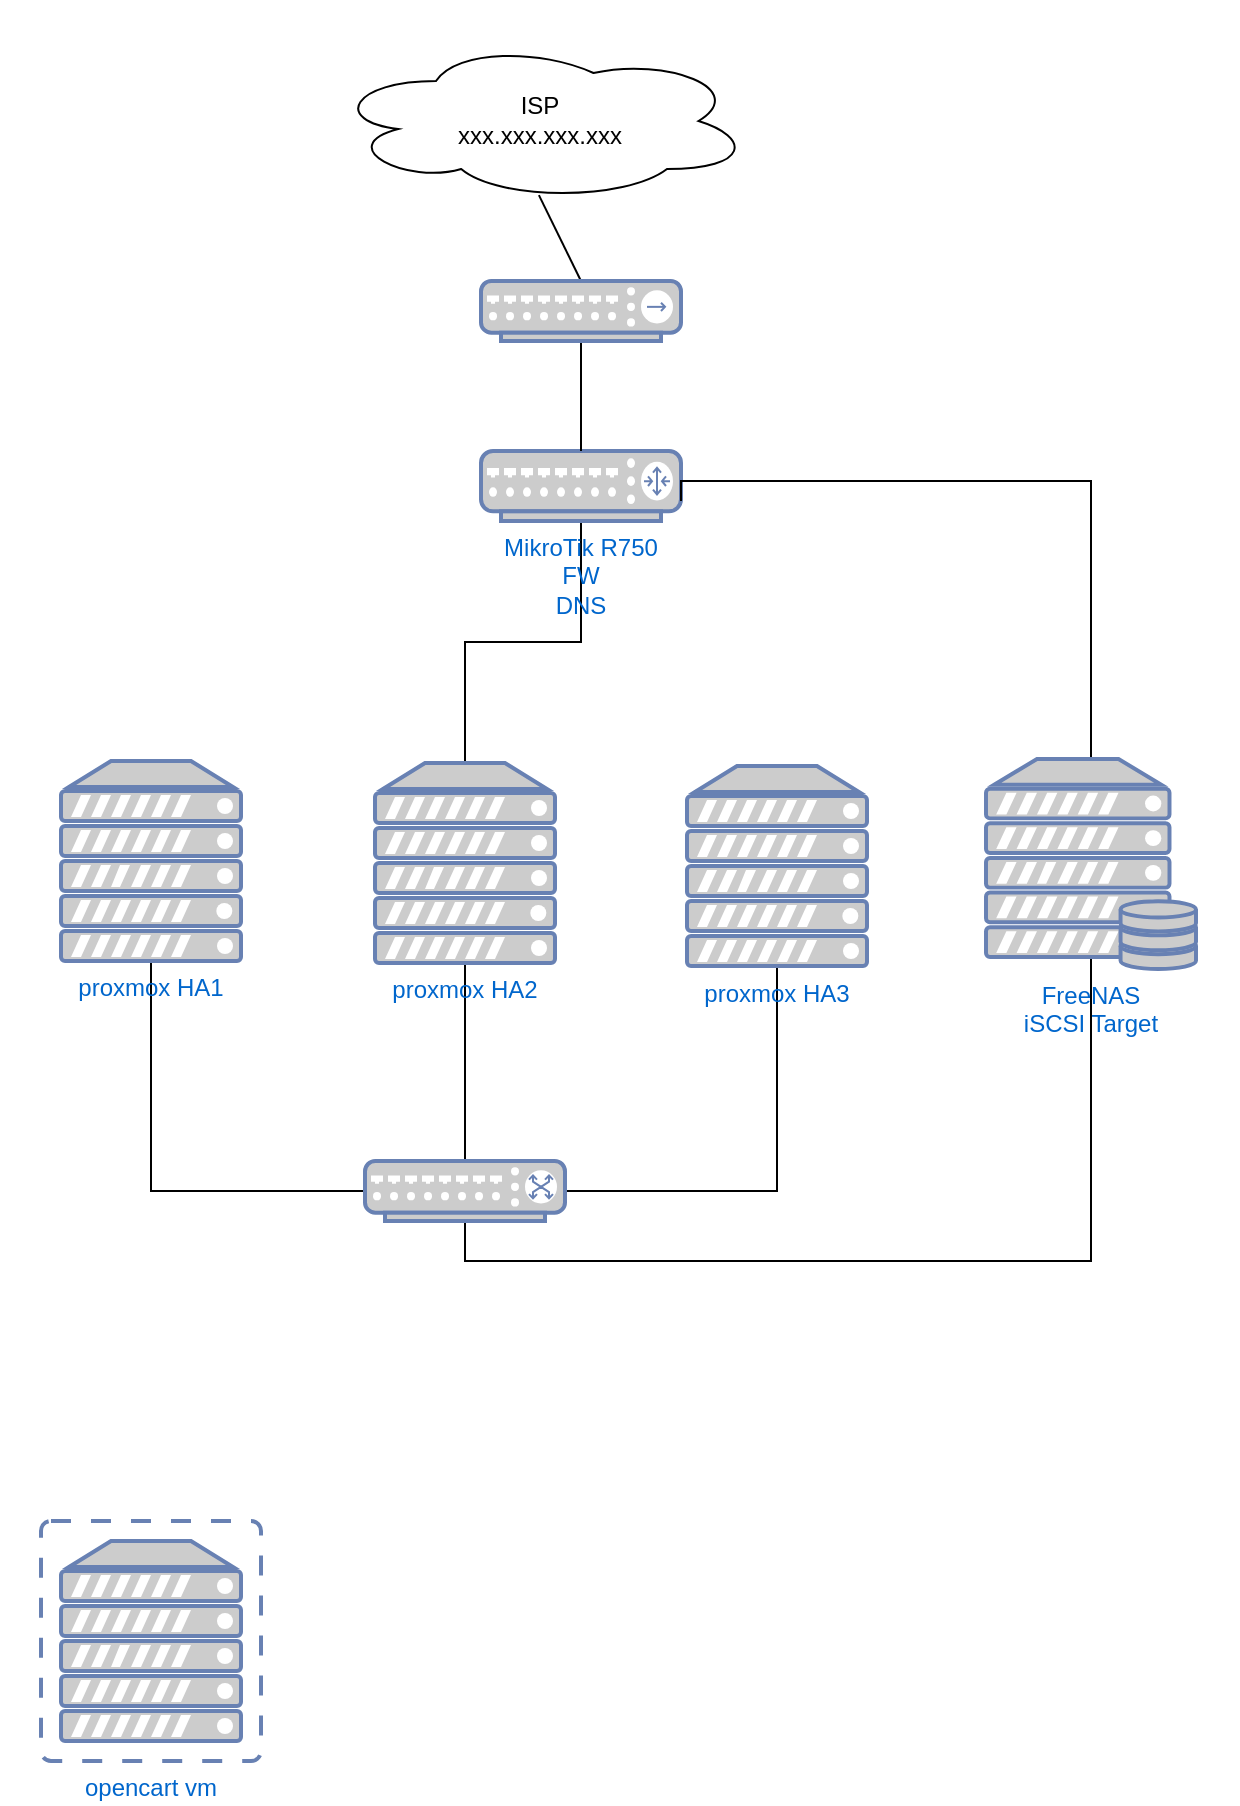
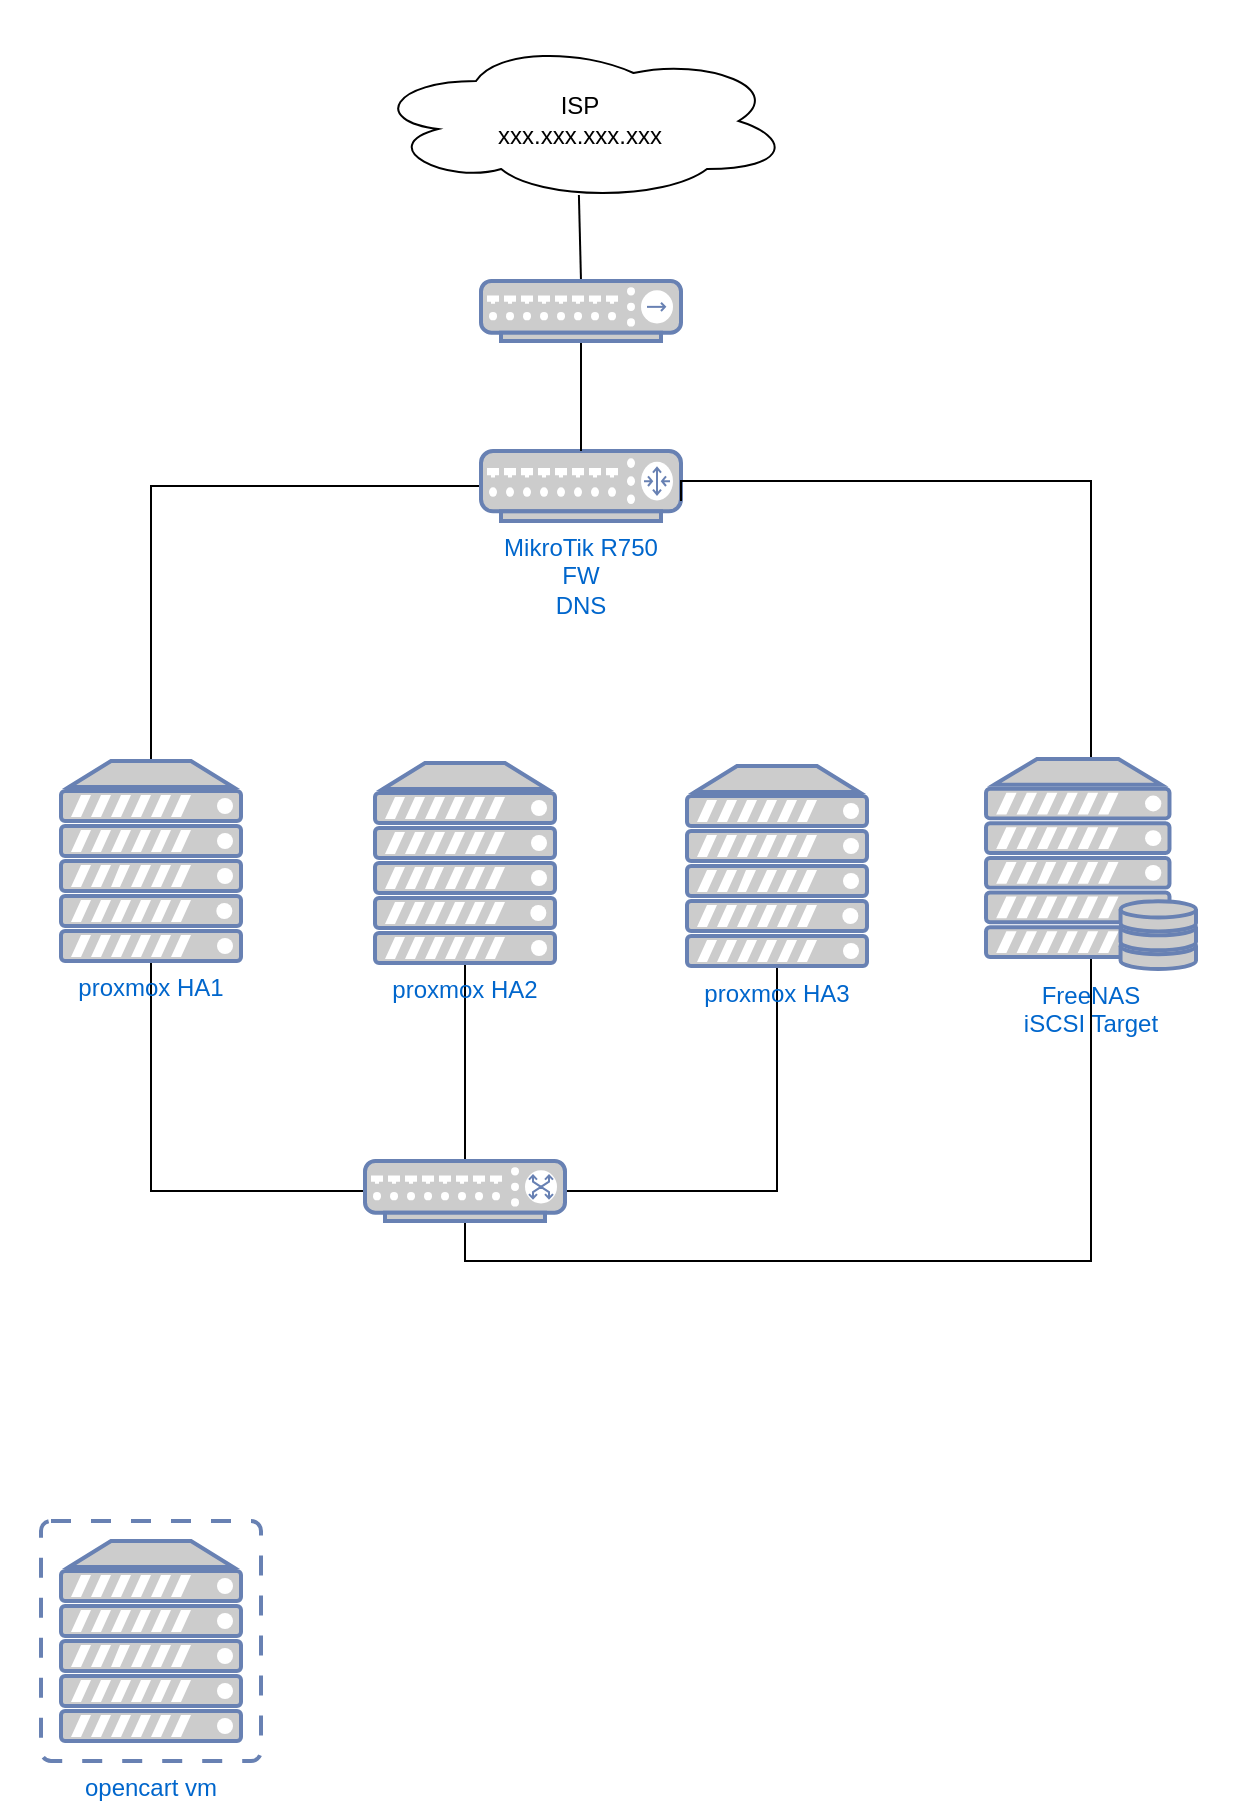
node "ISP xxx.xxx.xxx.xxx": moved (541, 121) -> (581, 121)
edge "MikroTik R750 FW DNS" -- "proxmox HA2": now "MikroTik R750 FW DNS" -- "proxmox HA1"
